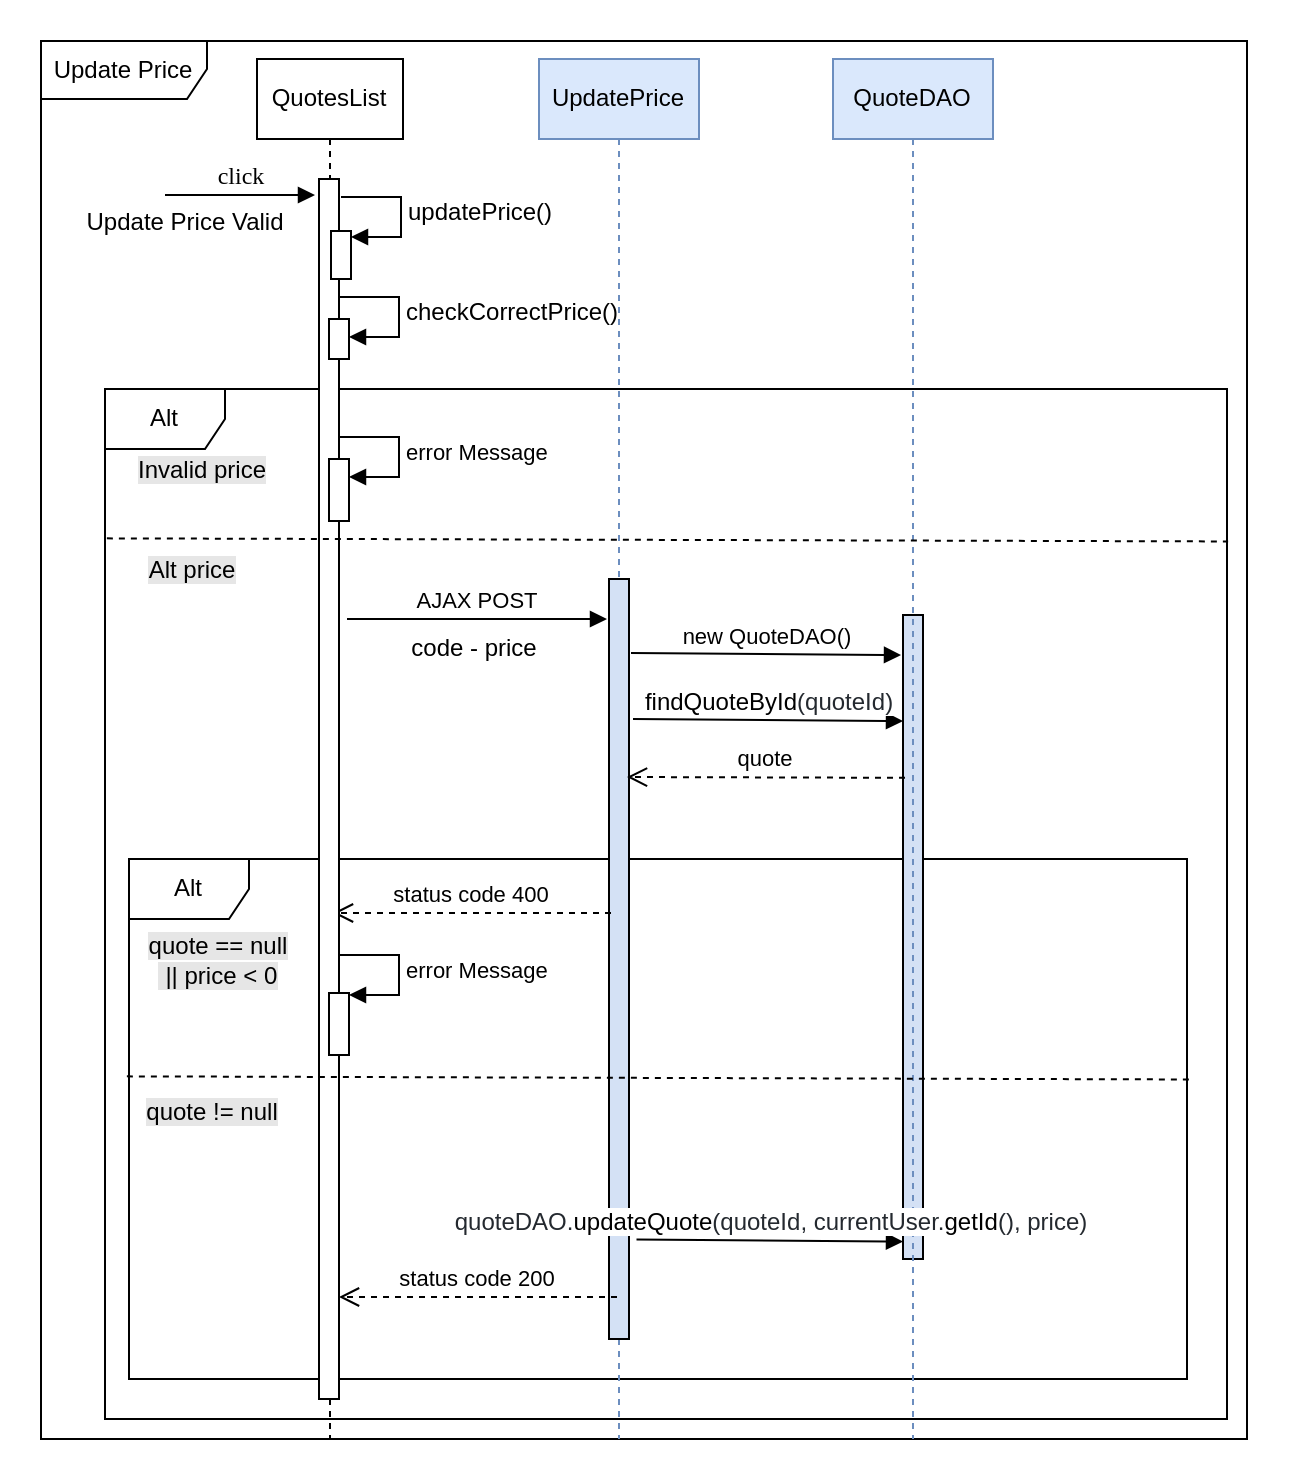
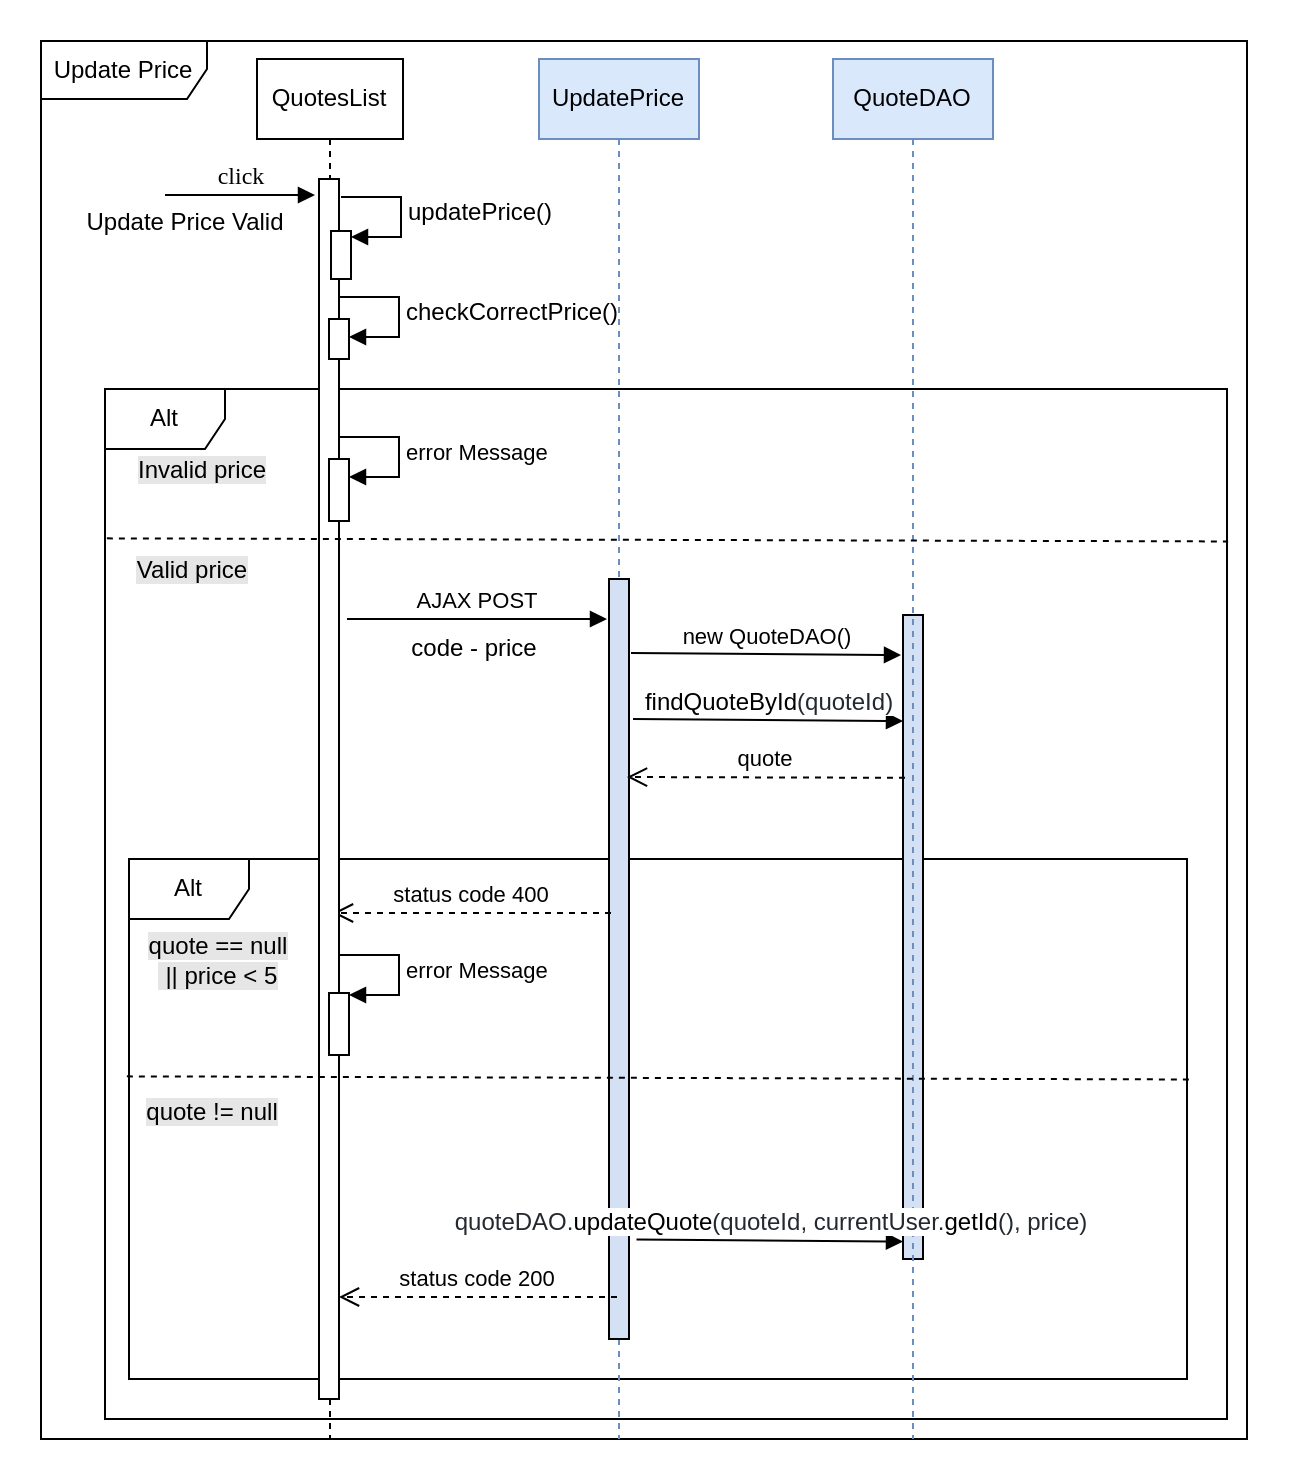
node "Alt price": label "Alt price" -> "Valid price"
node "quote == null || price < 0": label "quote == null || price < 0" -> "quote == null || price < 5"
